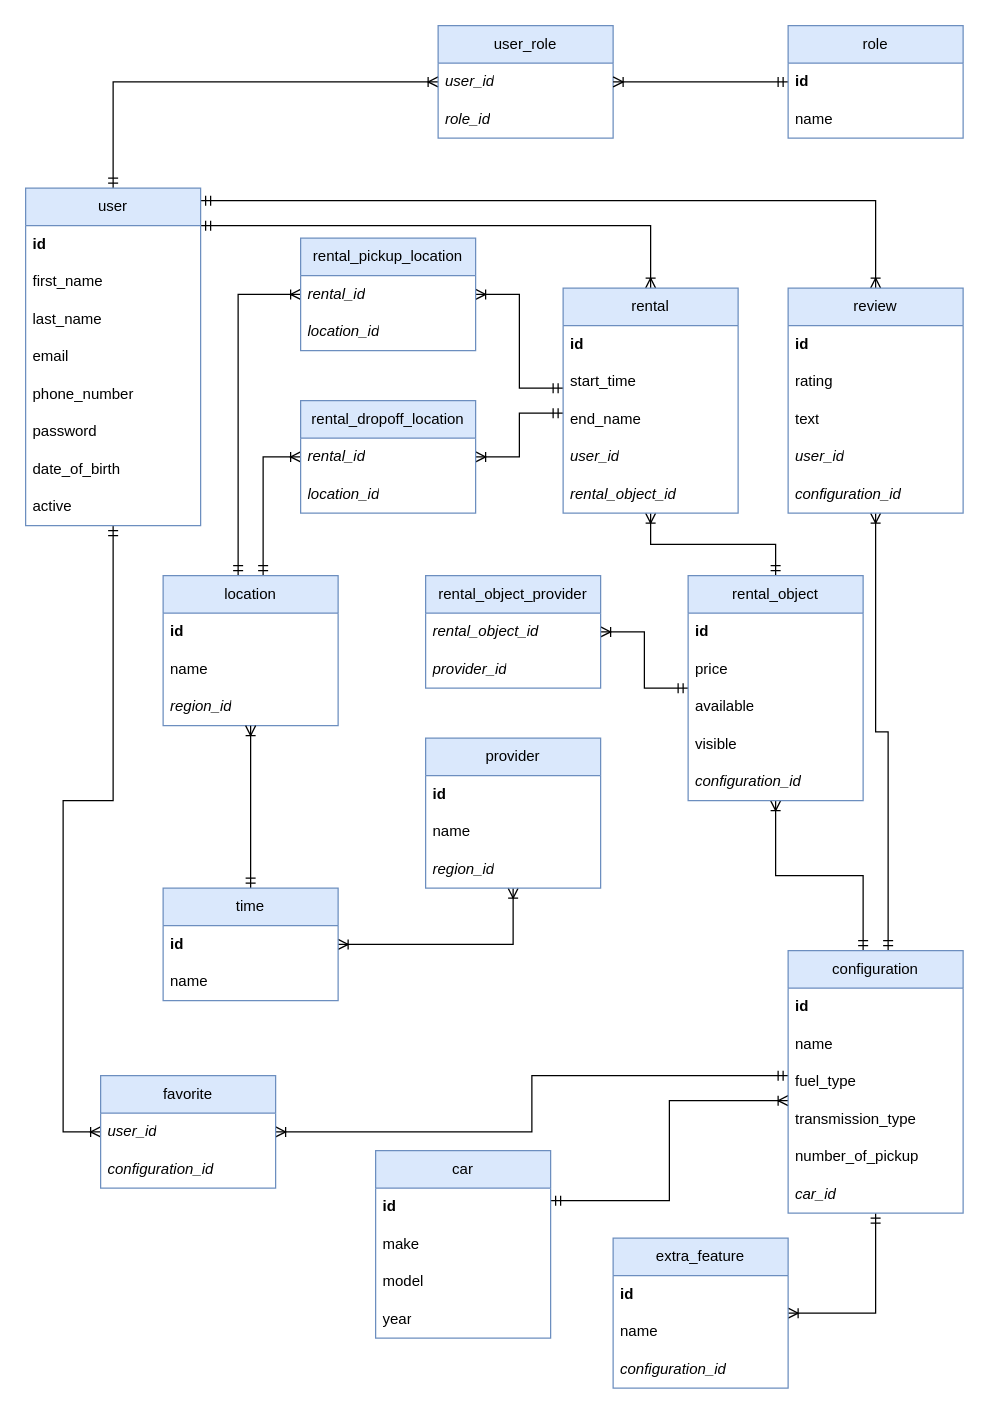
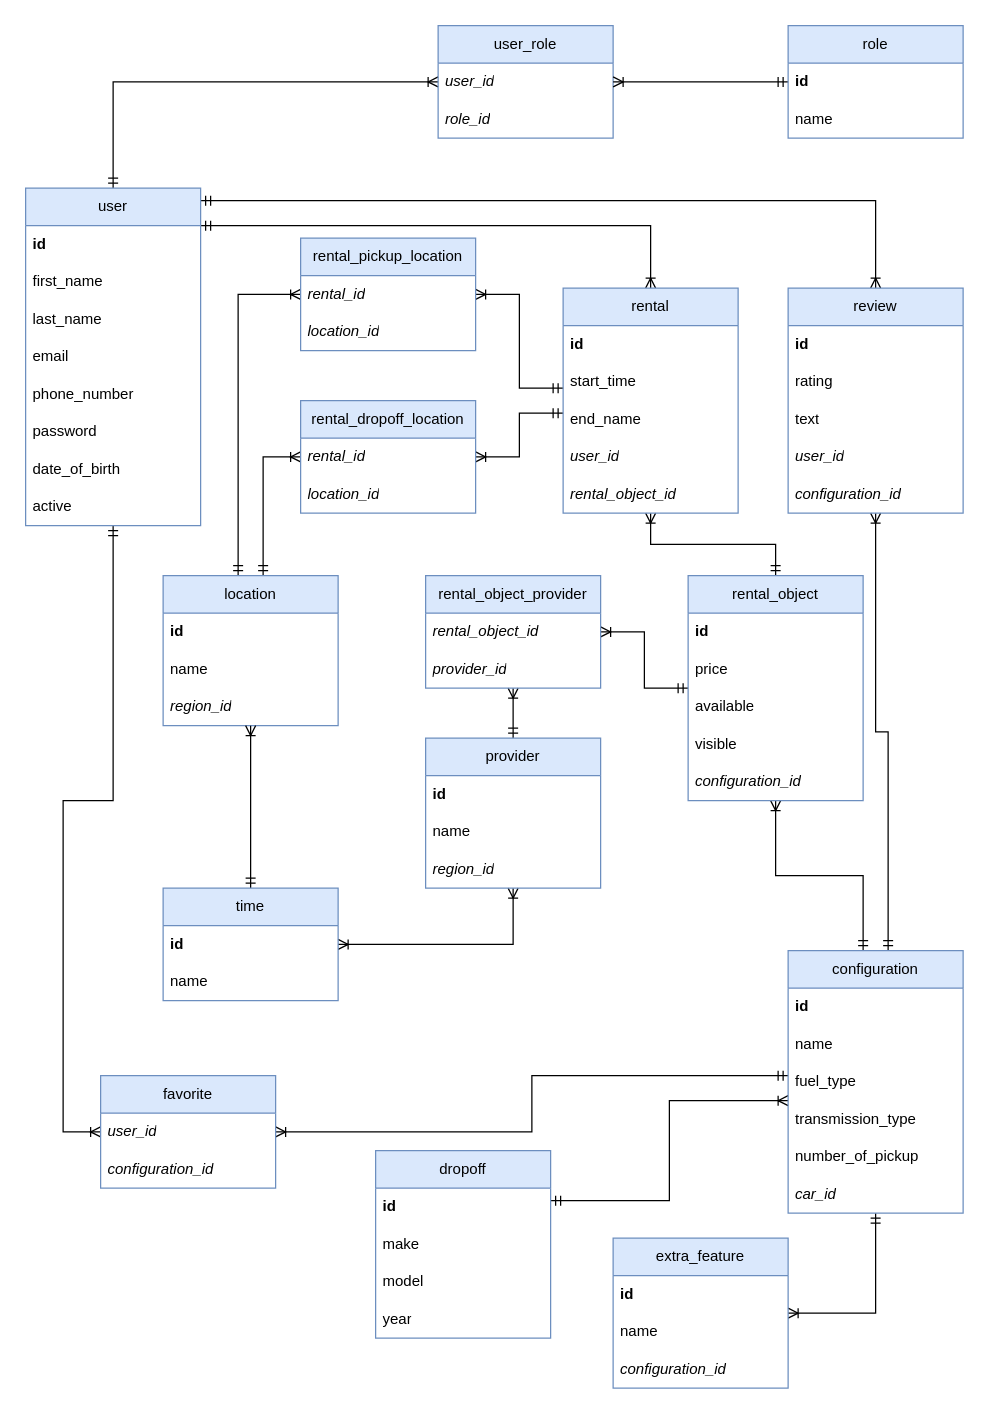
edge "rental_object_provider" -- "provider": added
node "car": label "car" -> "dropoff"
